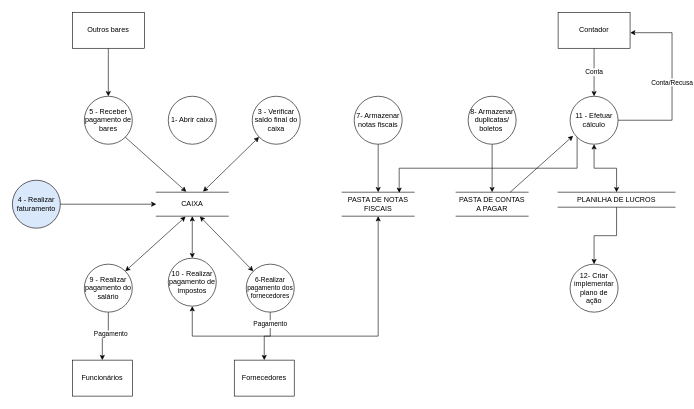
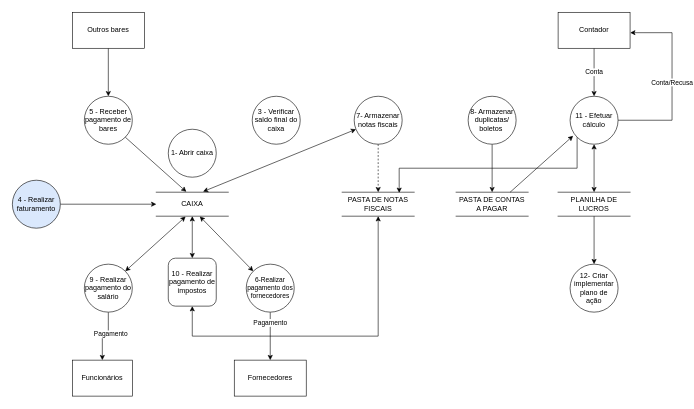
node "1- Abrir caixa": moved (192, 120) -> (192, 153)
edge "7- Armazenar notas fiscais" -> "PASTA DE NOTAS FISCAIS": style solid -> dashed
edge "3 - Verificar saldo final do caixa" -- "CAIXA": now "7- Armazenar notas fiscais" -- "CAIXA"
node "PLANILHA DE LUCROS": size 117x15 -> 72x24
node "10 - Realizar pagamento de impostos": shape ellipse -> rounded rectangle
node "Fornecedores": size 60x36 -> 72x36
